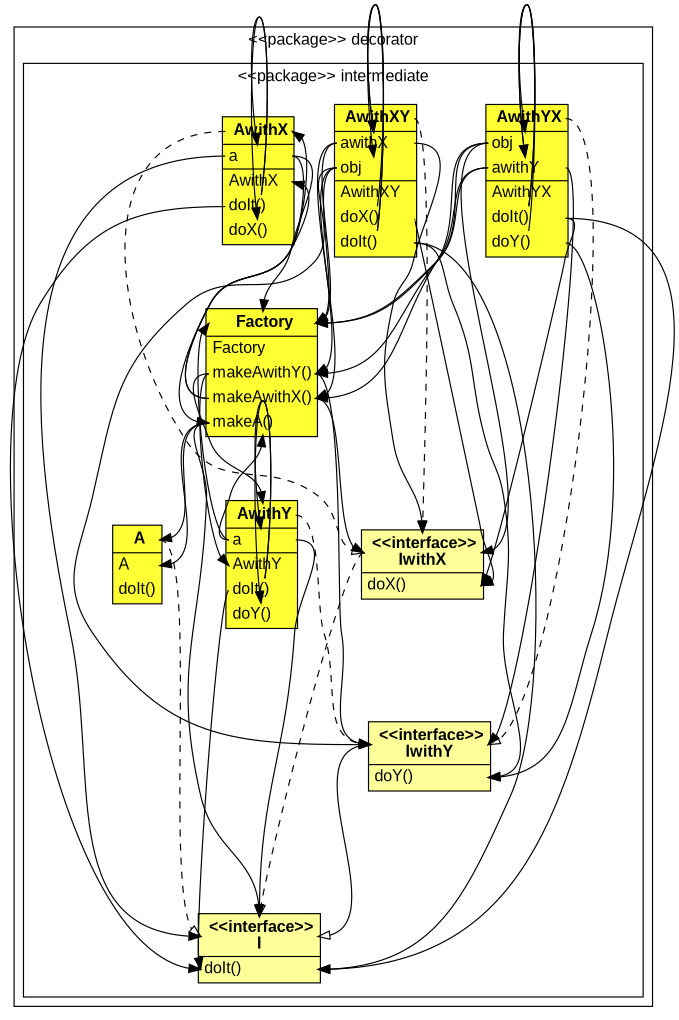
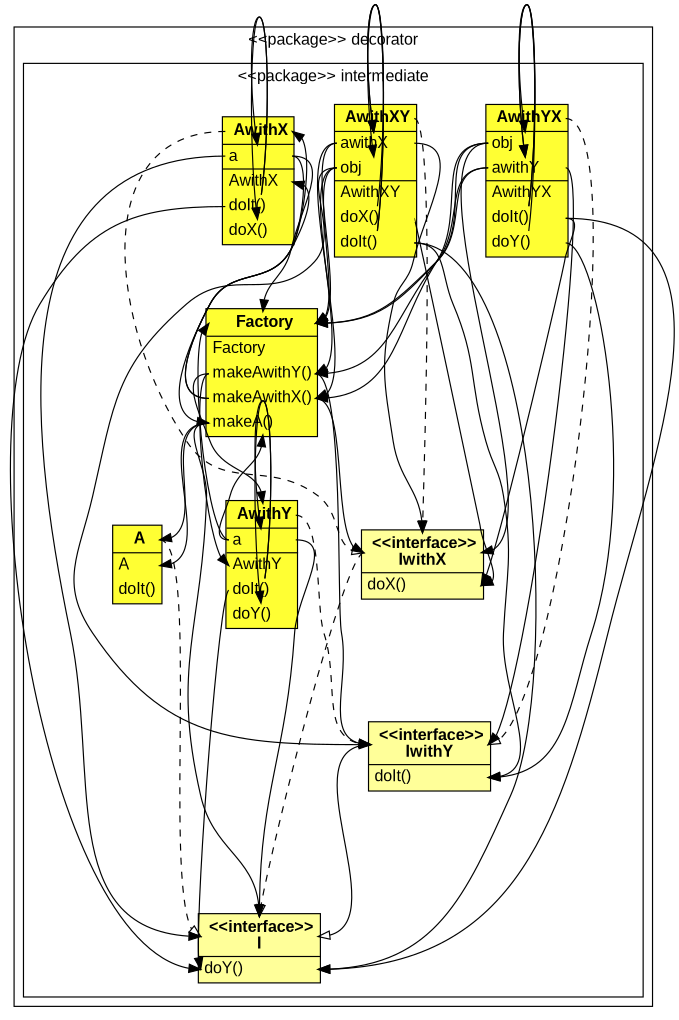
node "IwithY": text "doY()" -> "doIt()"
node "I": text "doIt()" -> "doY()"
